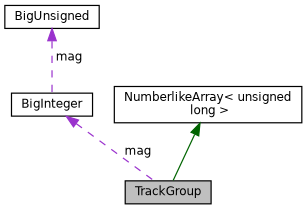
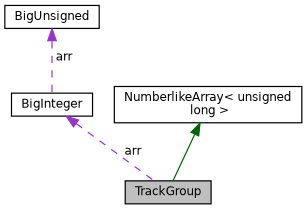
edge "BigInteger" -> "BigUnsigned": label " mag" -> " arr"
edge "TrackGroup" -> "BigInteger": label " mag" -> " arr"
